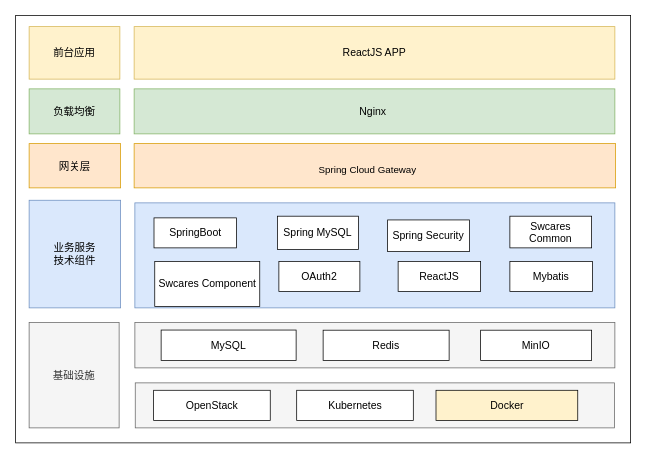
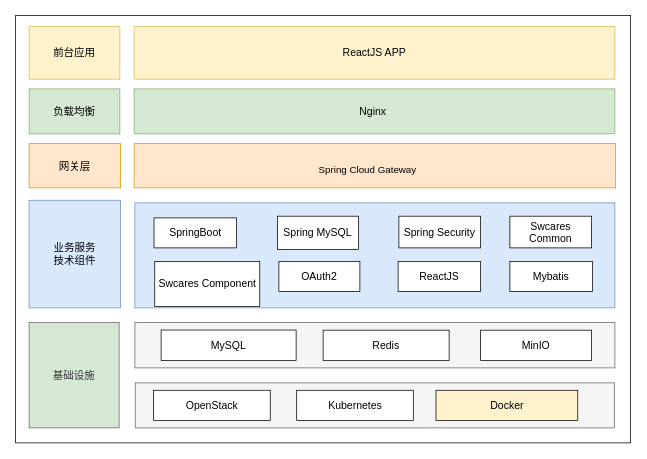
node "Spring Security": moved (428, 236) -> (440, 232)
node "基础设施": fillcolor #f5f5f5 -> #d5e8d4
